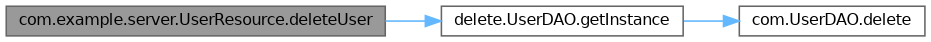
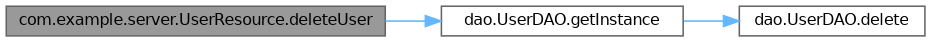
node "delete.UserDAO.getInstance": label "delete.UserDAO.getInstance" -> "dao.UserDAO.getInstance"
node "com.UserDAO.delete": label "com.UserDAO.delete" -> "dao.UserDAO.delete"
